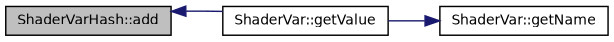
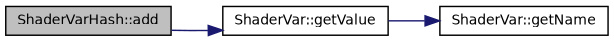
edge "ShaderVar::getValue" -> "ShaderVarHash::add": reversed
